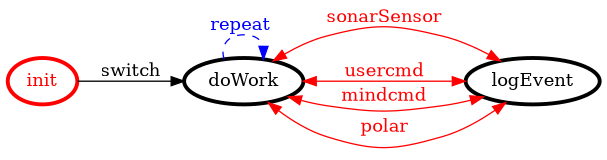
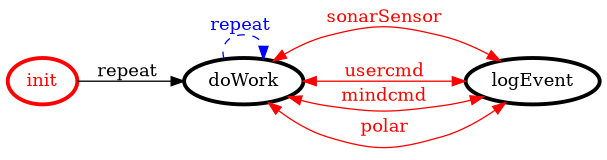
edge "init" -> "doWork": label "switch" -> "repeat "
